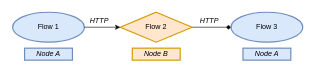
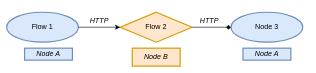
node "Flow 1": moved (48, 27) -> (42, 27)
node "Flow 3": label "Flow 3" -> "Node 3"
node "Node B": size 48x12 -> 48x18
